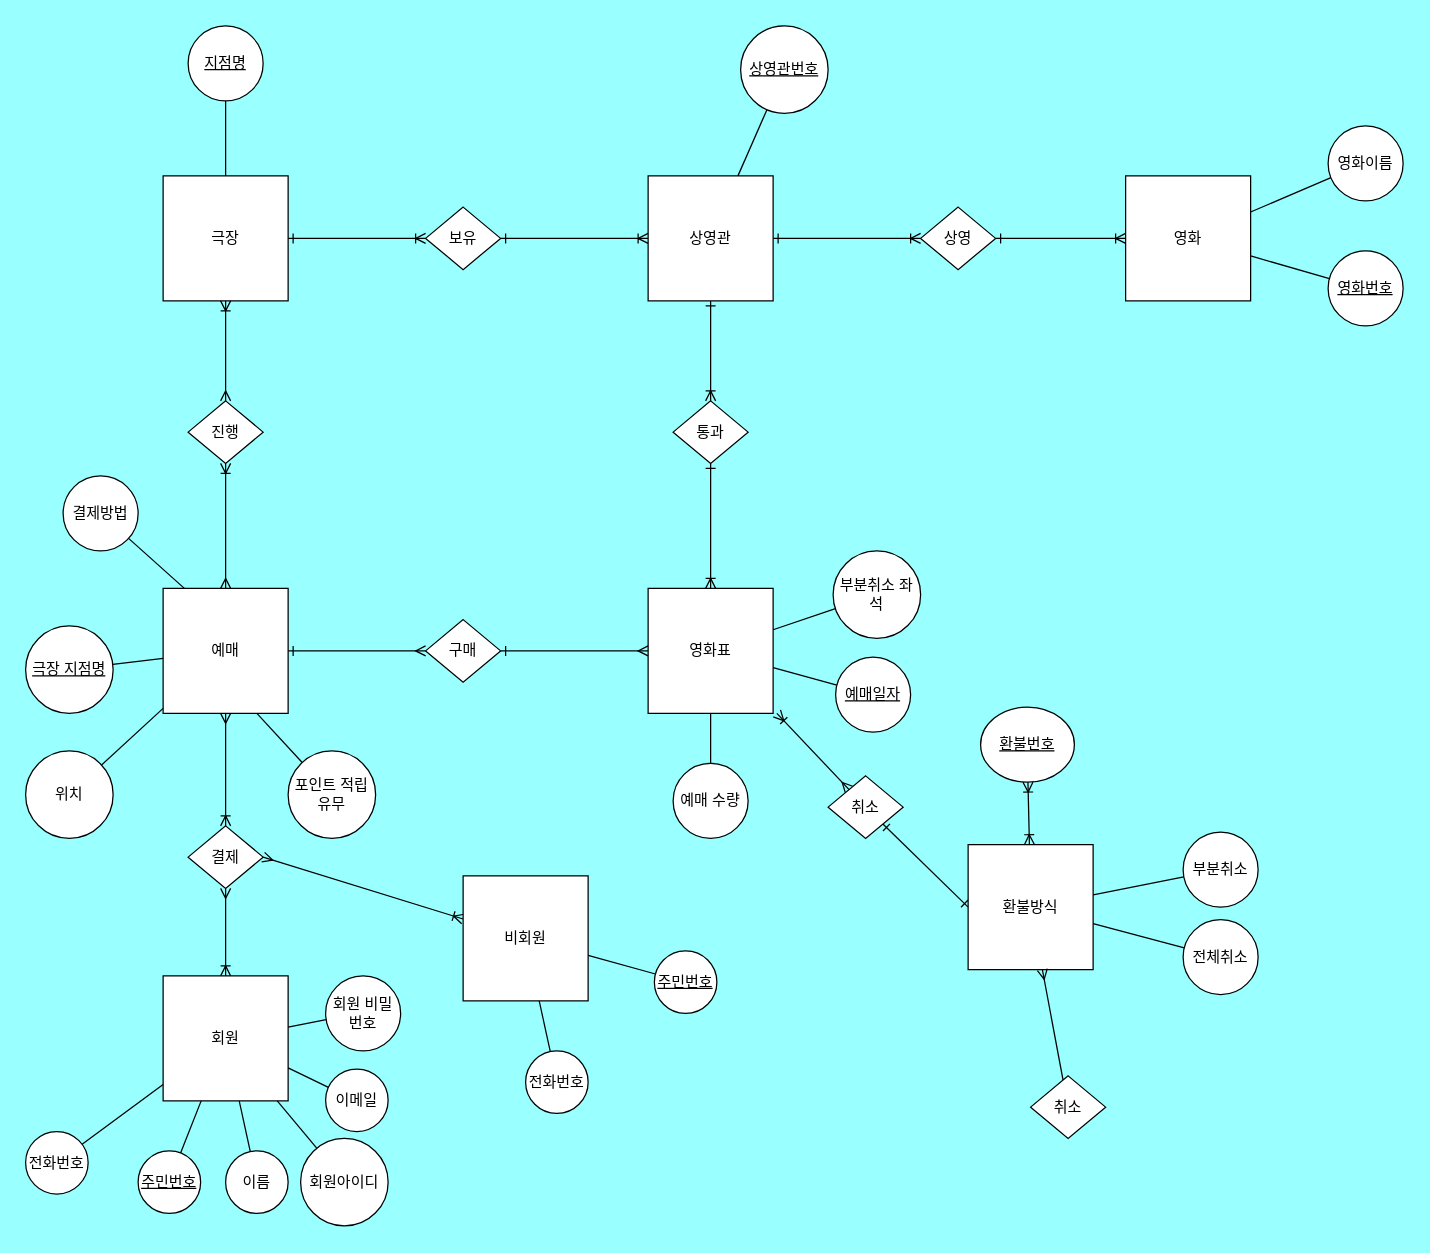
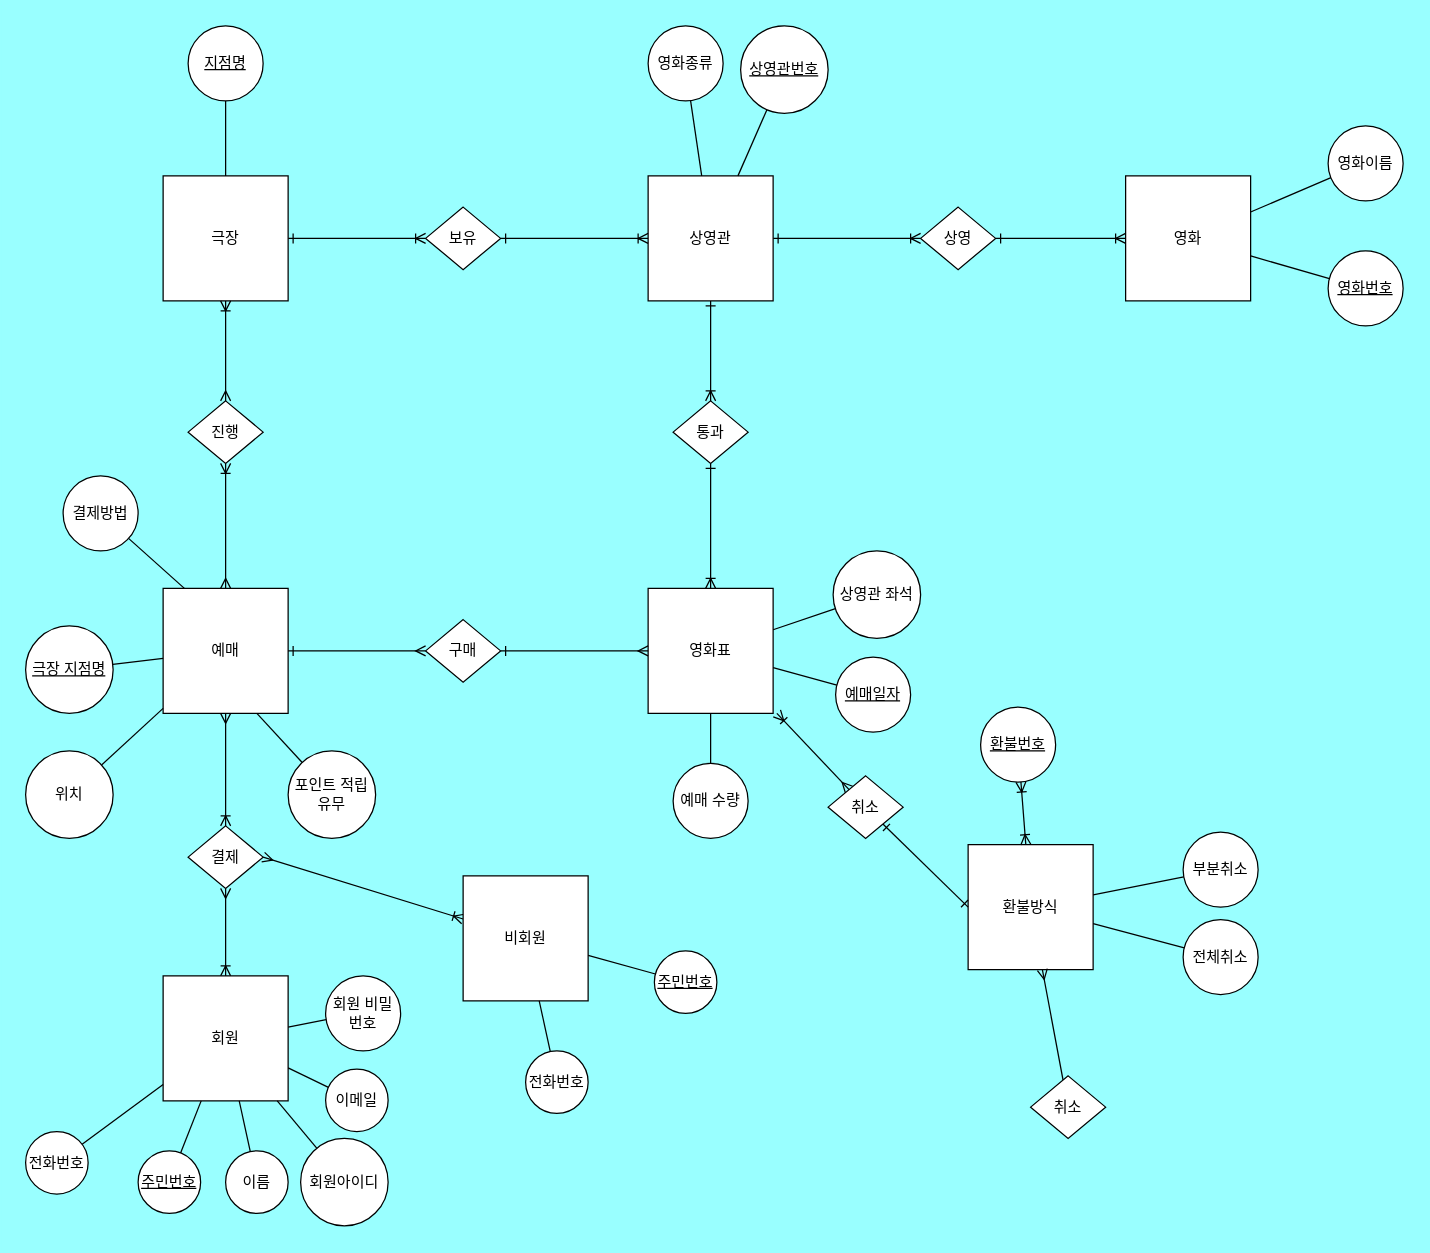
node "영화종류": added
edge "영화종류" -- "상영관": added
node "부분취소 좌석": label "부분취소 좌석" -> "상영관 좌석"
node "환불번호": size 94x75 -> 75x75
